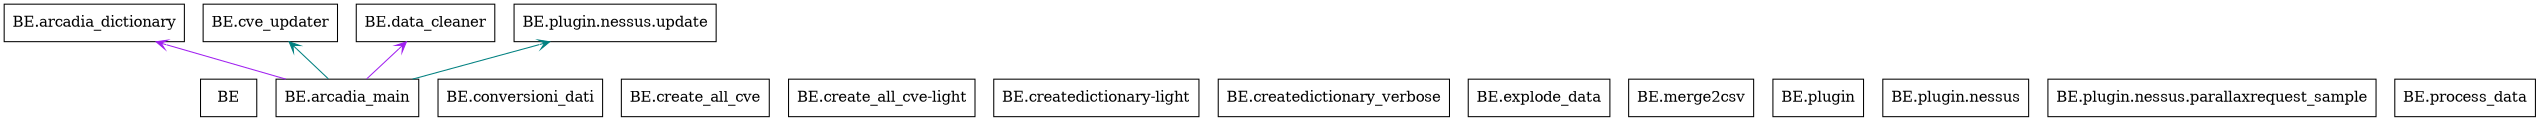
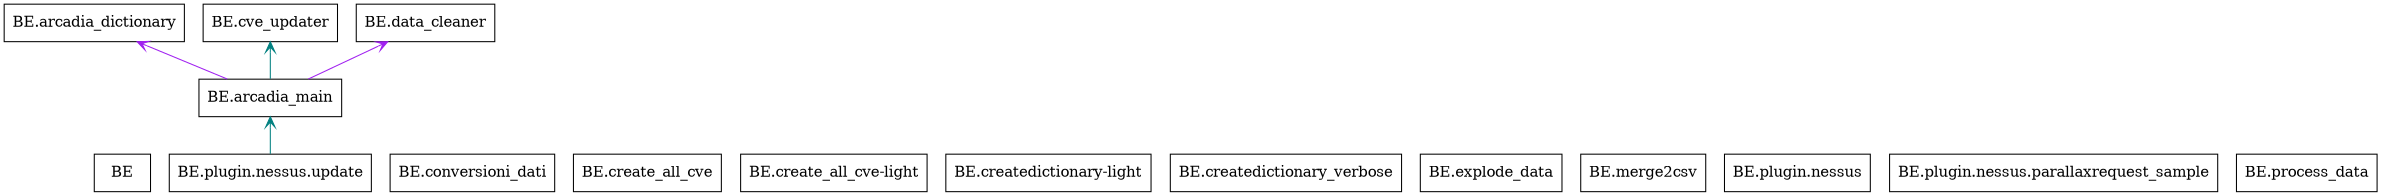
edge "BE.arcadia_main" -> "BE.plugin.nessus.update": reversed
node "BE.plugin": removed
